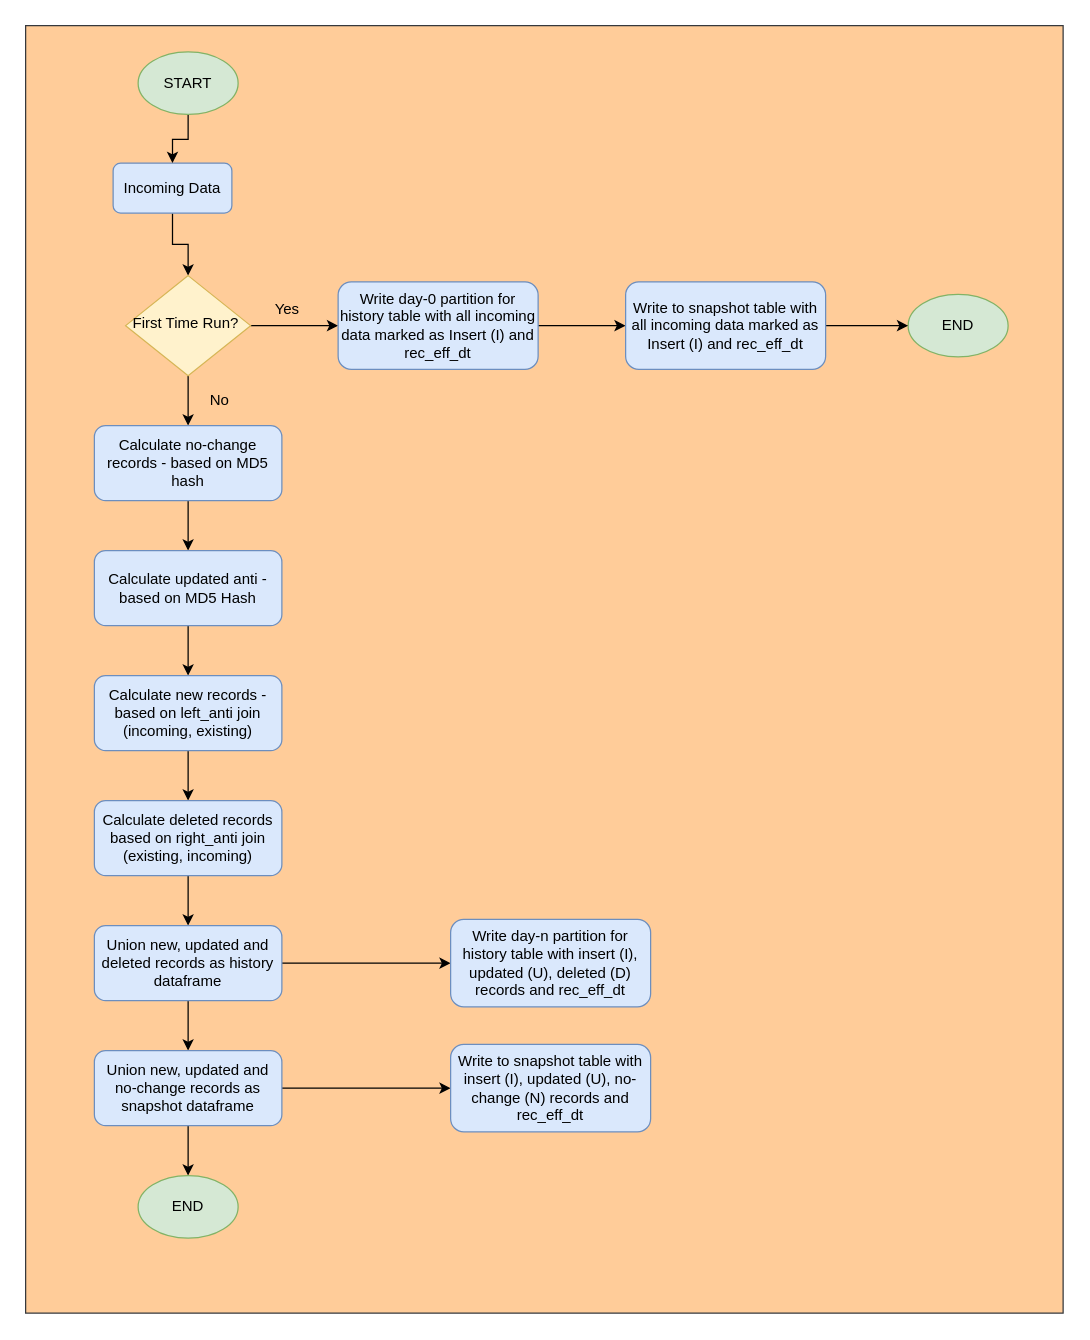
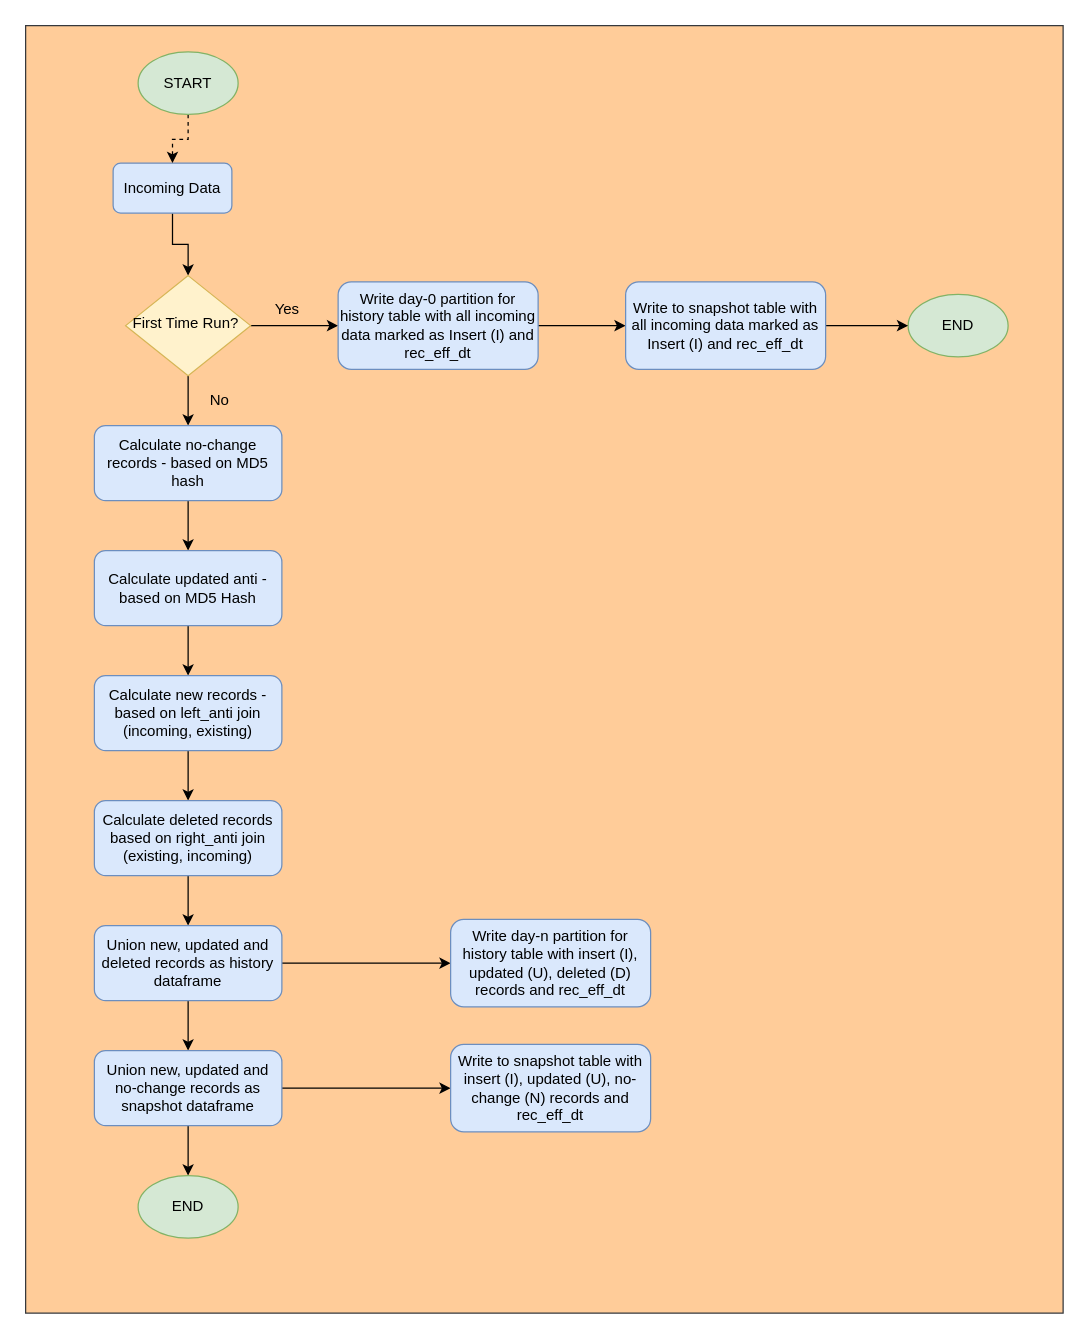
edge "START" -> "Incoming Data": style solid -> dashed
